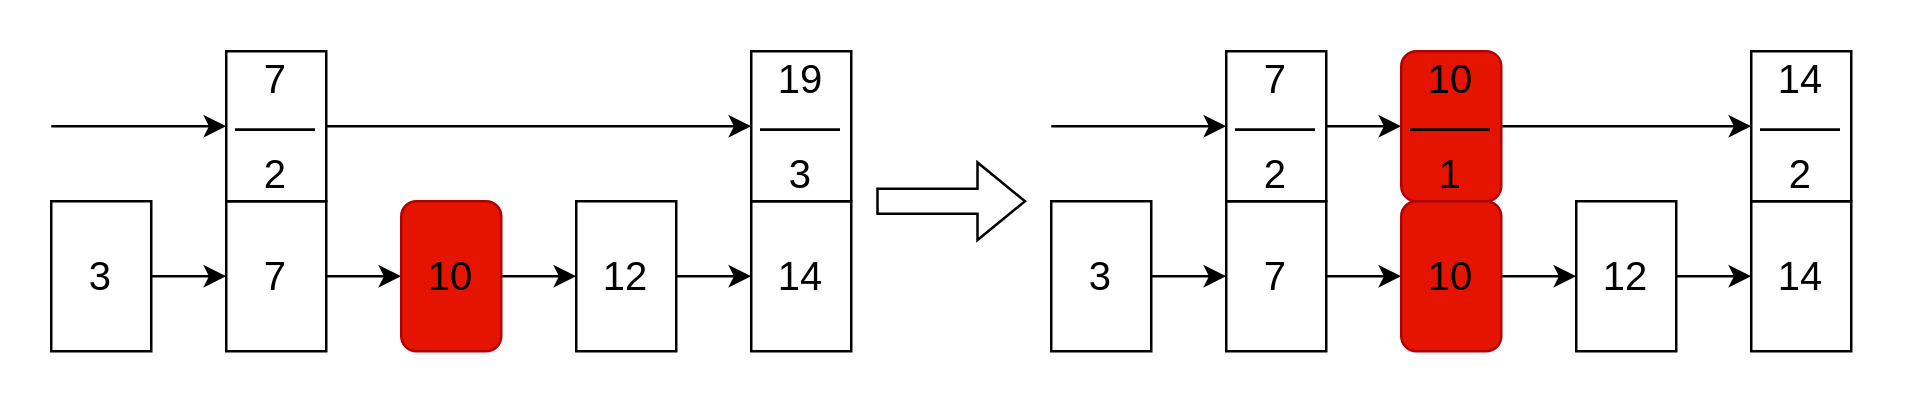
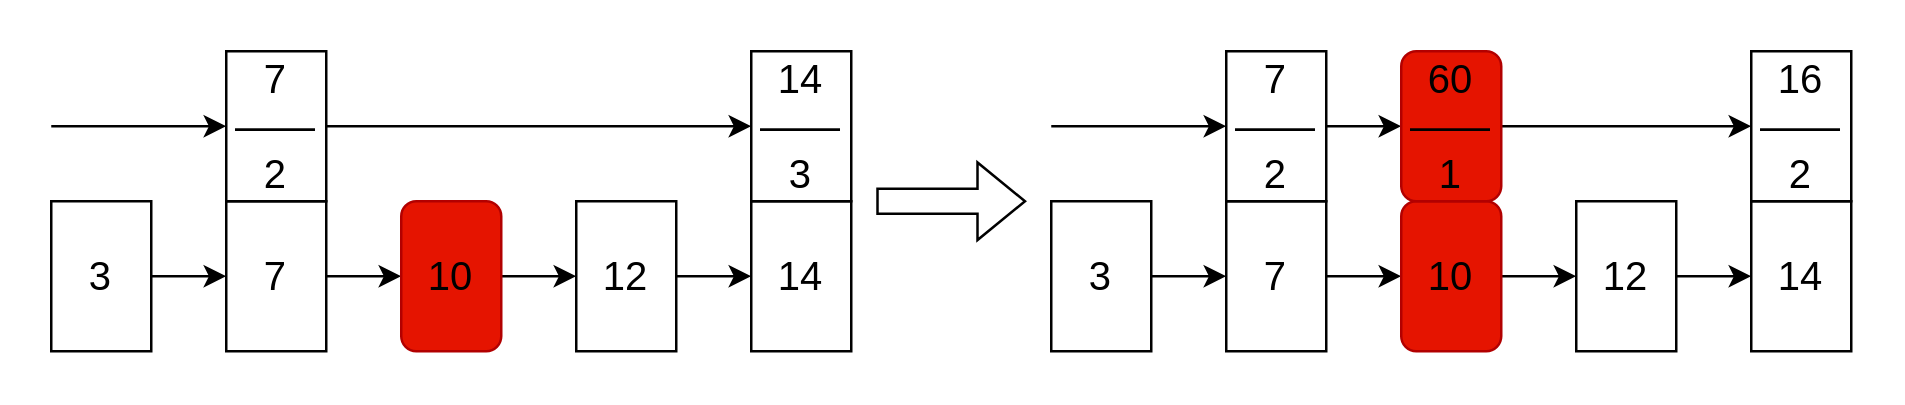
node "19——3": label "19——3" -> "14——3"
node "10——1": label "10——1" -> "60——1"
node "14——2": label "14——2" -> "16——2"
